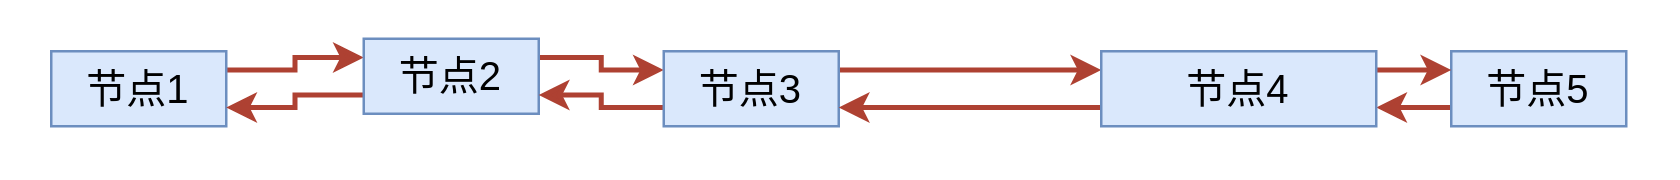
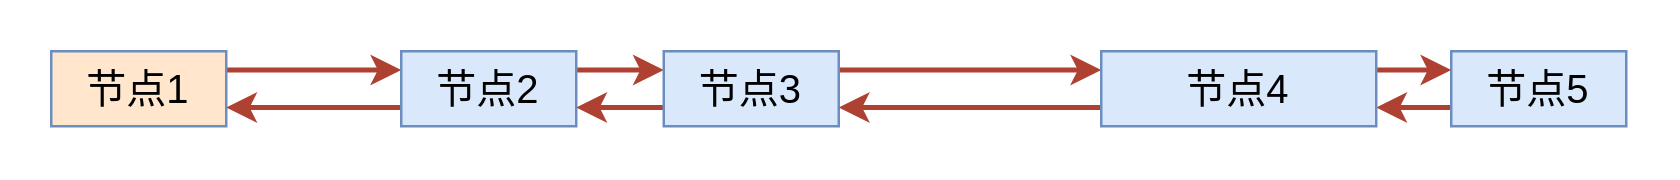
node "节点2": moved (451, 76) -> (489, 89)
node "节点1": fillcolor #dae8fc -> #ffe6cc
